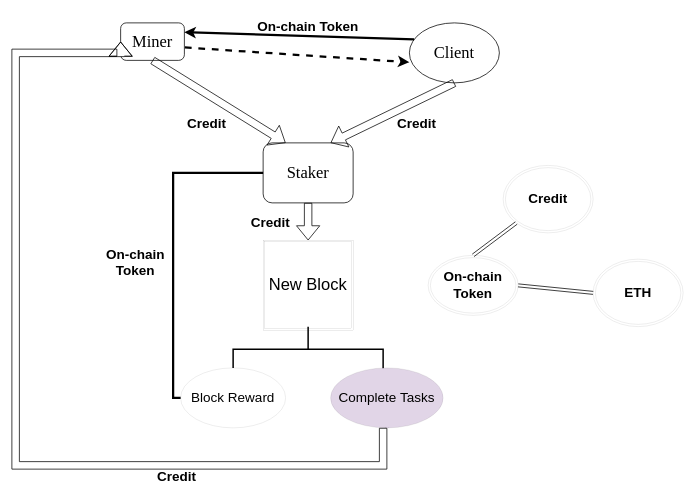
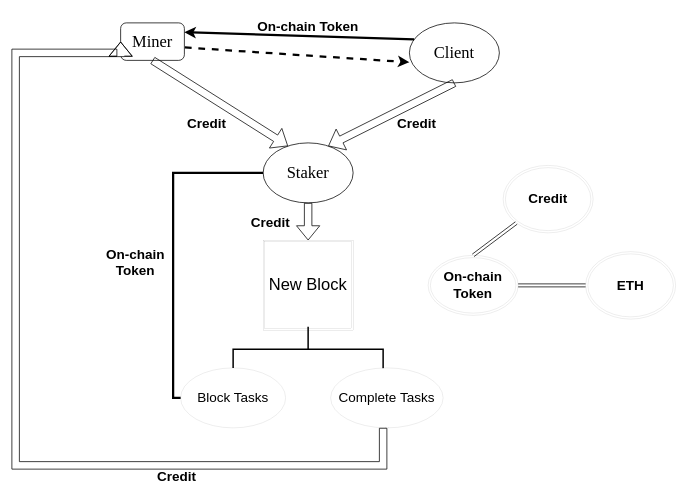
node "Staker": shape rounded rectangle -> ellipse
node "ETH": moved (638, 293) -> (630, 285)
node "Block Reward": label "Block Reward" -> "Block Tasks"
node "Complete Tasks": fillcolor #e1d5e7 -> #ffffff
